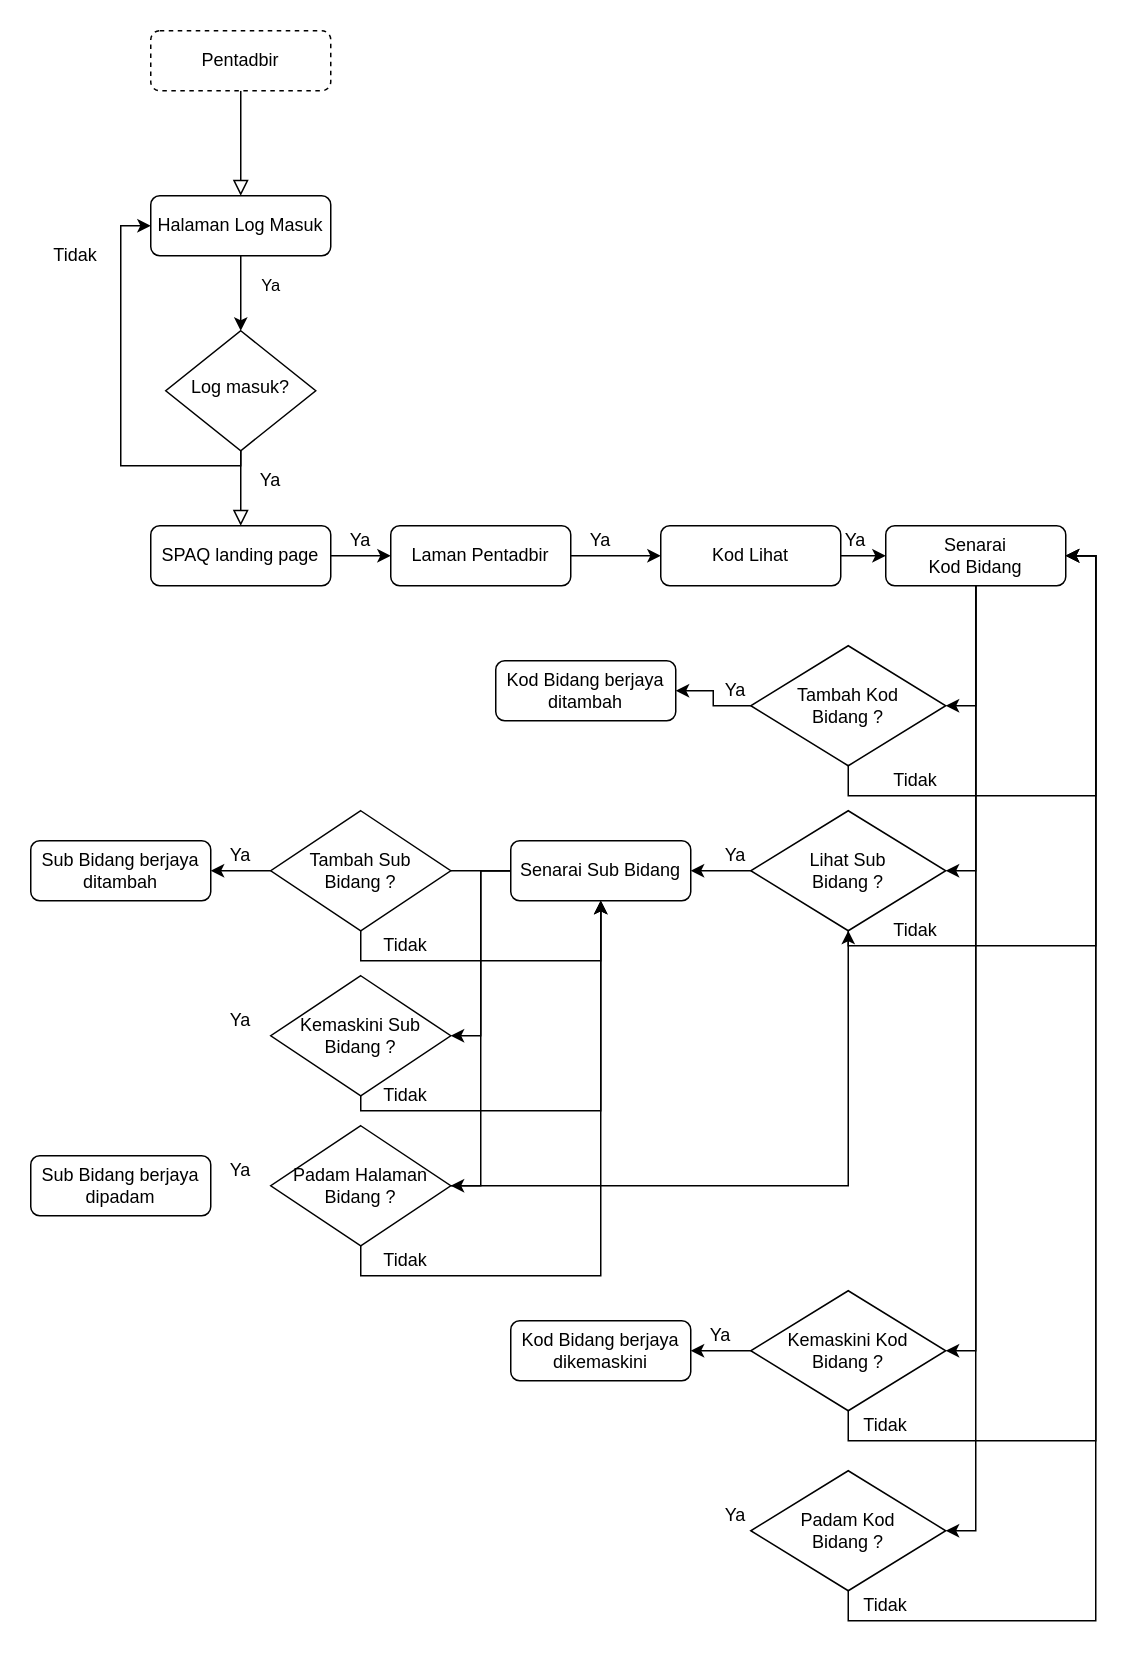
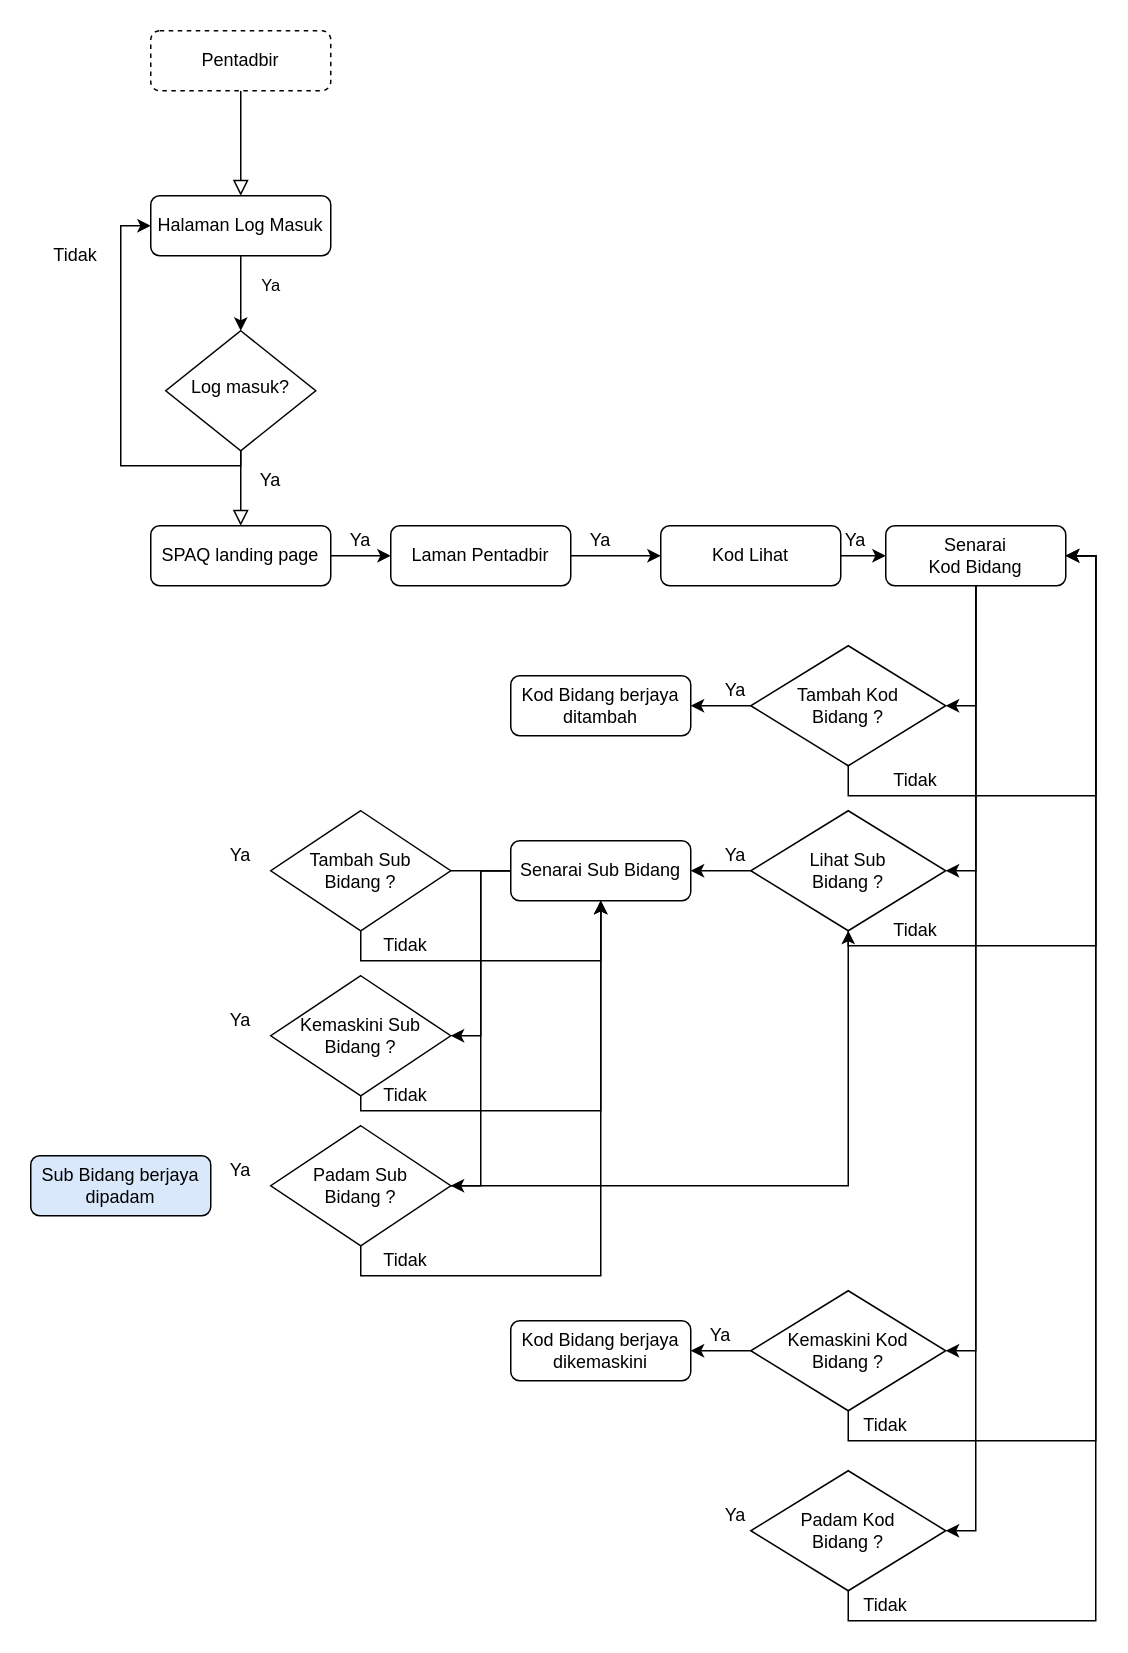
node "Kod Bidang berjaya ditambah": moved (586, 691) -> (601, 706)
node "Sub Bidang berjaya ditambah": removed
edge "Tambah Sub Bidang ?" -> "Sub Bidang berjaya ditambah": removed
node "Sub Bidang berjaya dipadam": fillcolor #ffffff -> #dae8fc
node "Padam Halaman Bidang ?": label "Padam Halaman Bidang ?" -> "Padam Sub Bidang ?"
